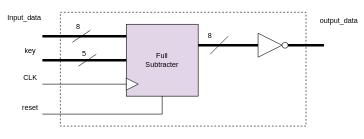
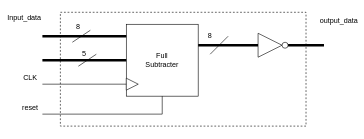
node "key": removed
node "Full Subtracter": fillcolor #e1d5e7 -> #ffffff
